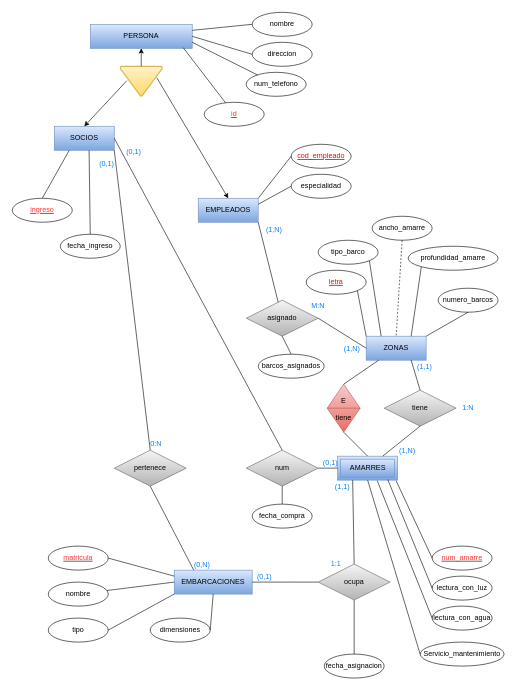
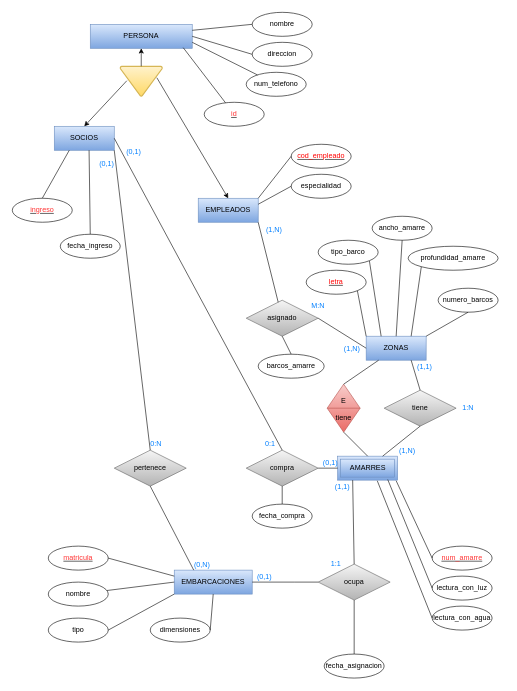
edge "ancho_amarre" -- "ZONAS": style dashed -> solid
node "barcos_asignados": label "barcos_asignados" -> "barcos_amarre"
node "0:1": added
node "num": label "num" -> "compra"
edge "AMARRES" -- "Servicio_mantenimiento": removed
node "Servicio_mantenimiento": removed
